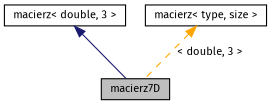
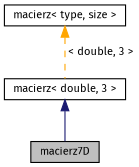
edge "macierz7D" -> "macierz< type, size >": now "macierz< double, 3 >" -> "macierz< type, size >"
